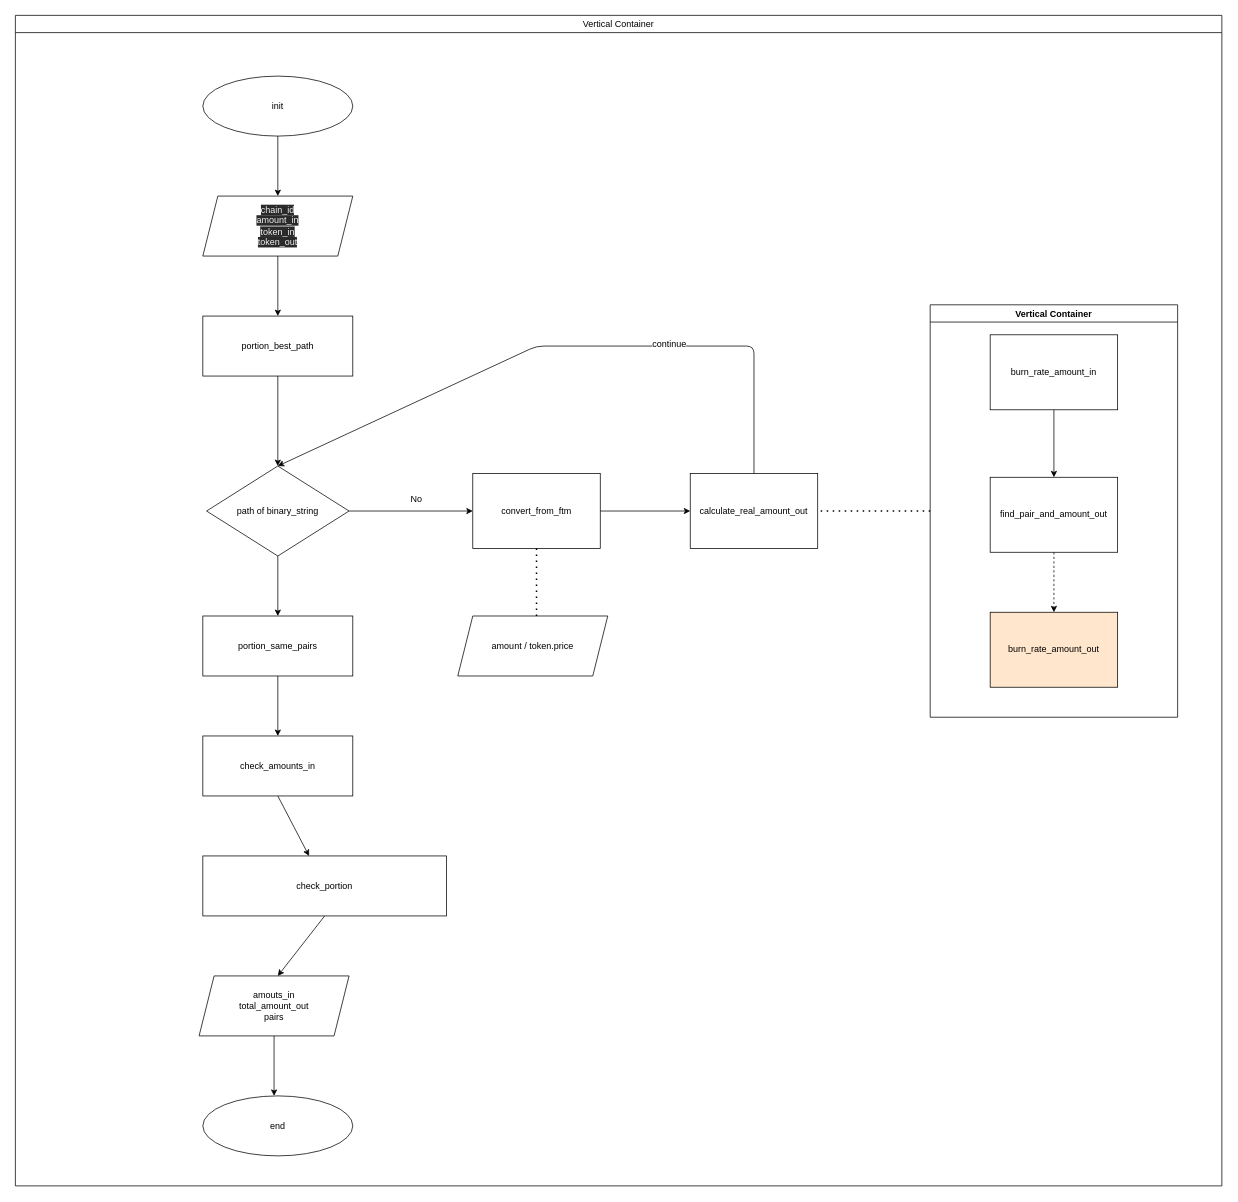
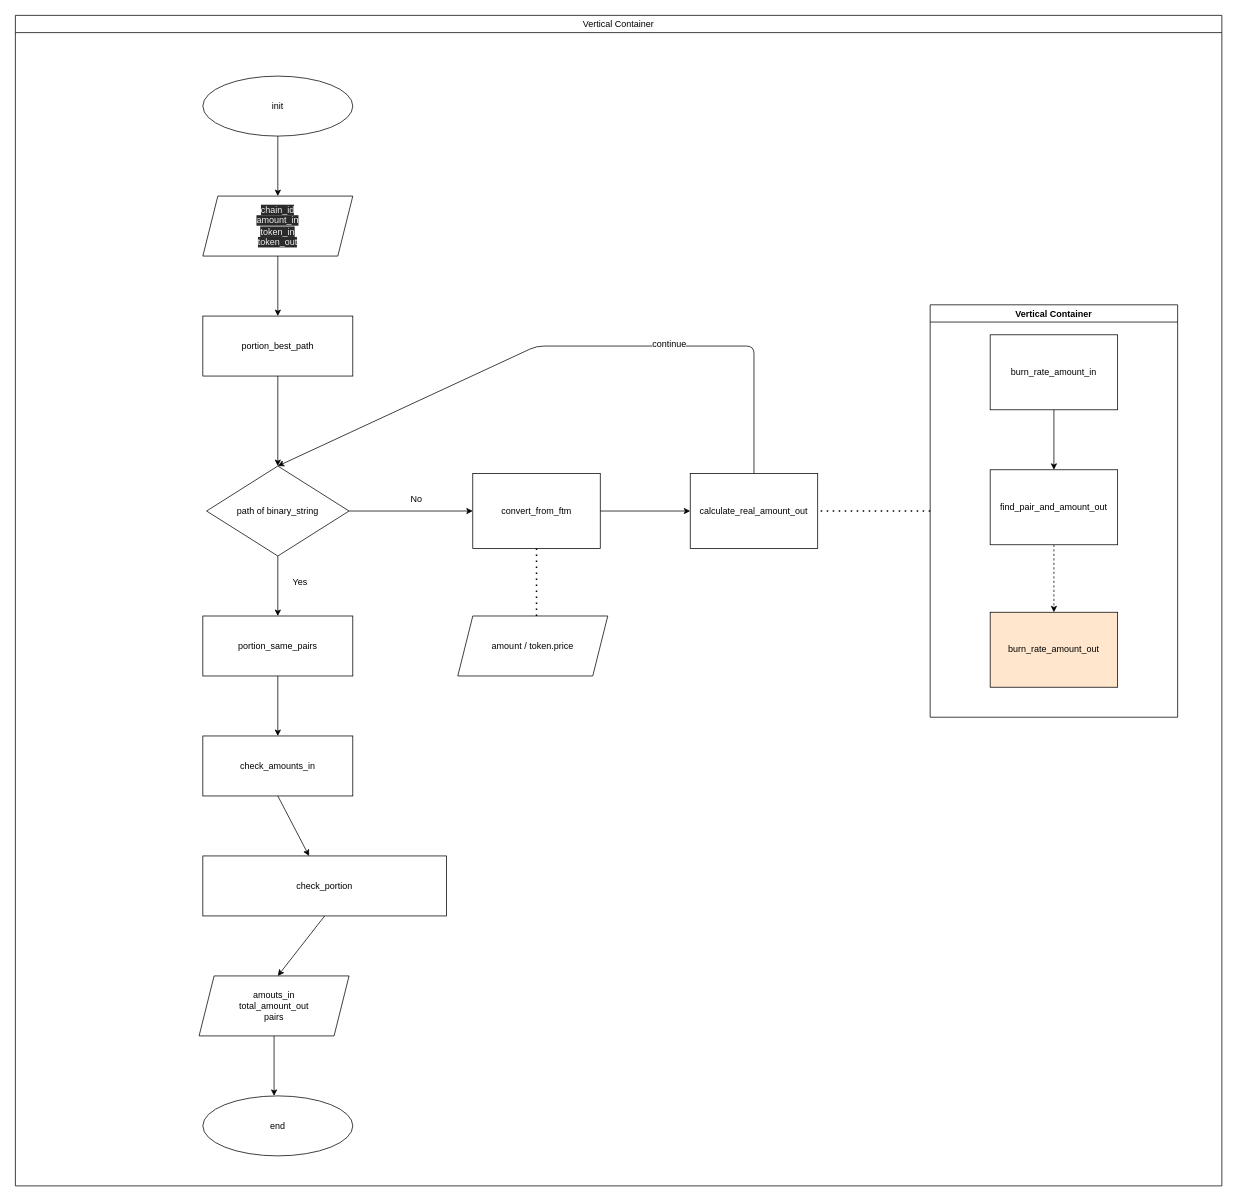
node "find_pair_and_amount_out": moved (1054, 515) -> (1054, 507)
node "Yes": added
